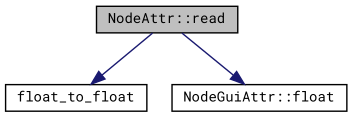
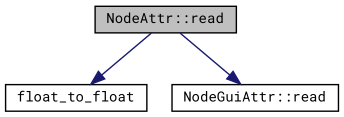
node "NodeGuiAttr::float": label "NodeGuiAttr::float" -> "NodeGuiAttr::read"
